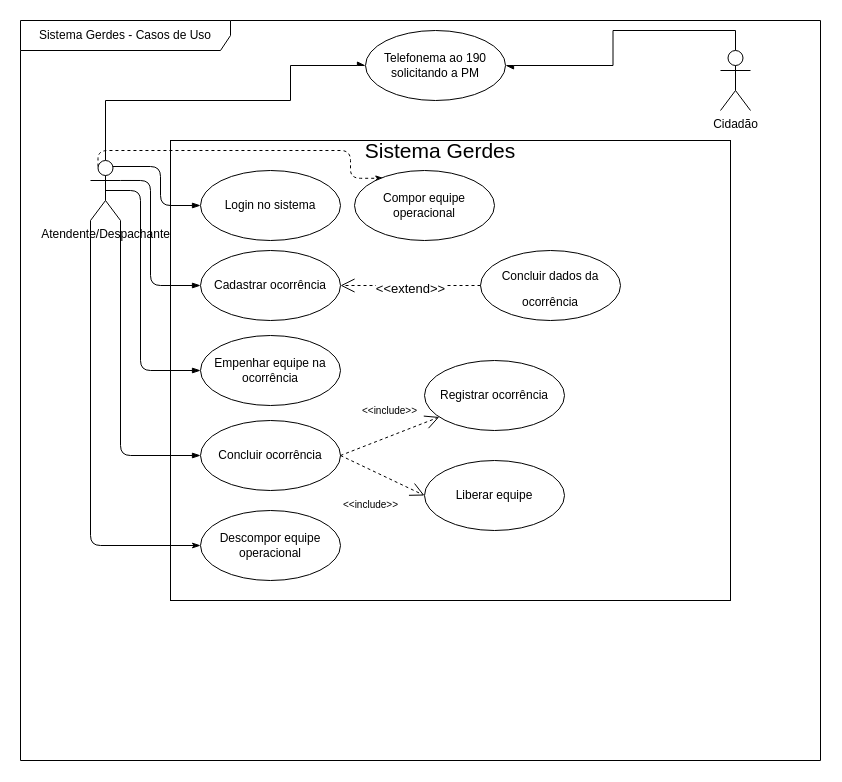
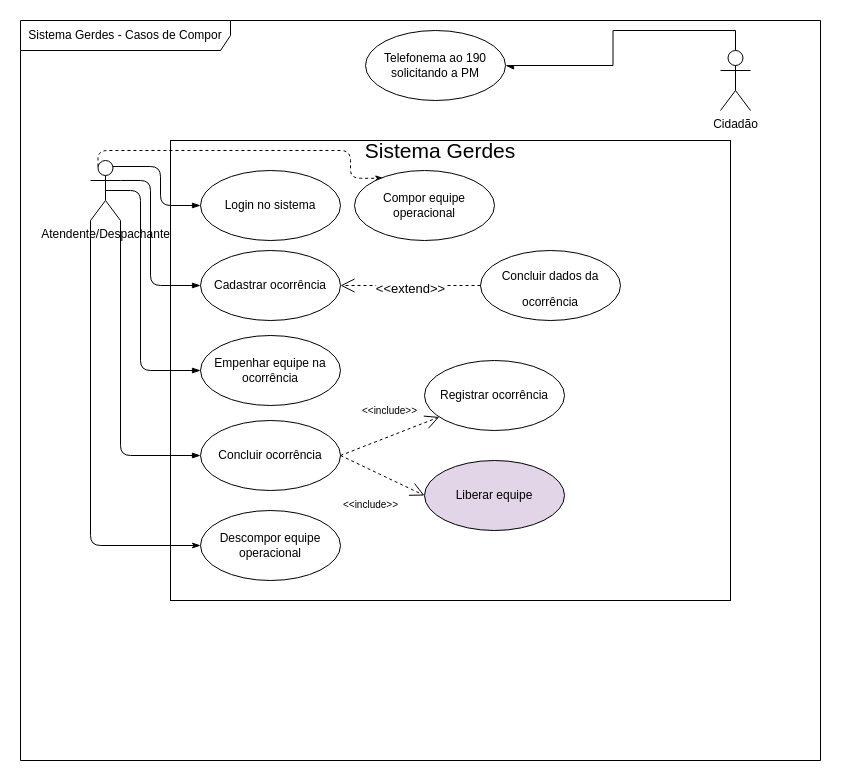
node "Sistema Gerdes - Casos de Uso": label "Sistema Gerdes - Casos de Uso" -> "Sistema Gerdes - Casos de Compor"
edge "Atendente/Despachante" -> "Telefonema ao 190 solicitando a PM": removed
node "Liberar equipe": fillcolor #ffffff -> #e1d5e7
